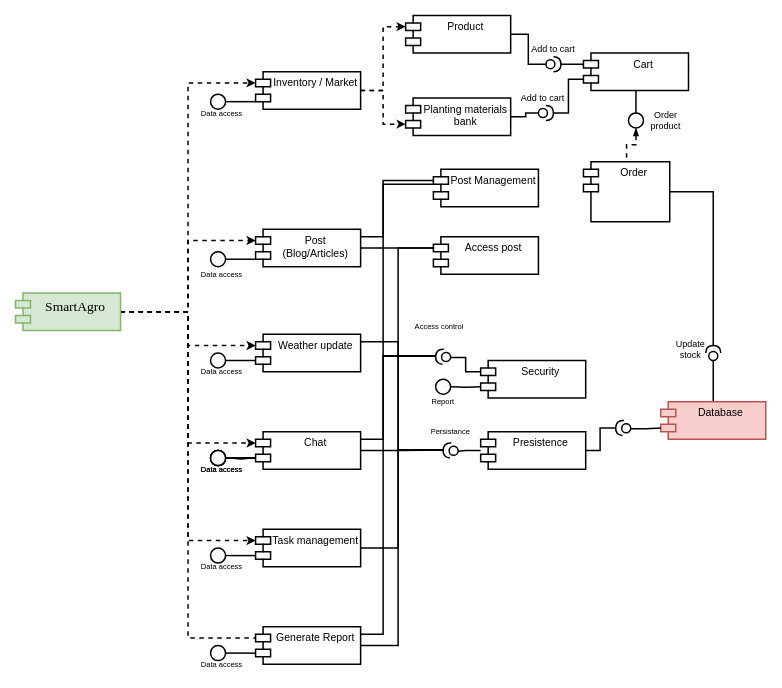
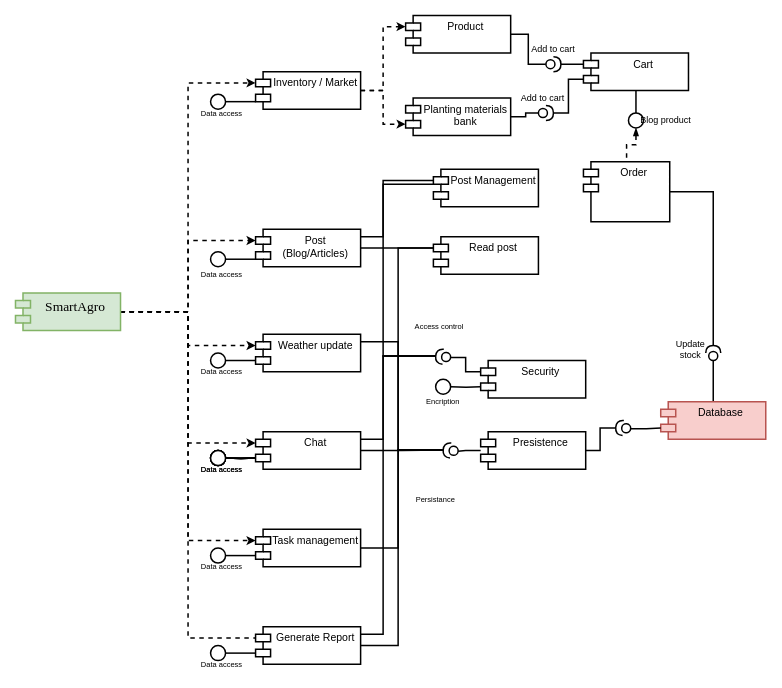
node "Order product": label "Order product" -> "Blog product"
node "Access post": label "Access post" -> "Read post"
node "Report": label "Report" -> "Encription"
node "Persistance": moved (450, 432) -> (435, 499)
